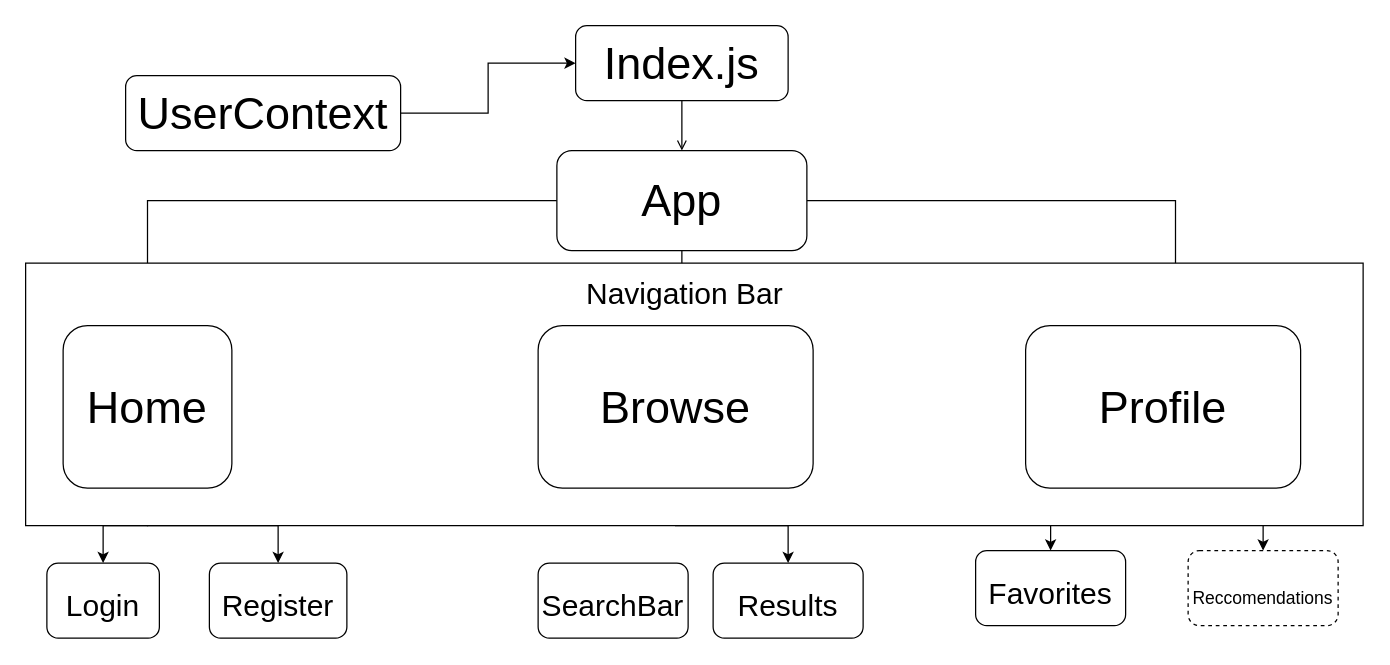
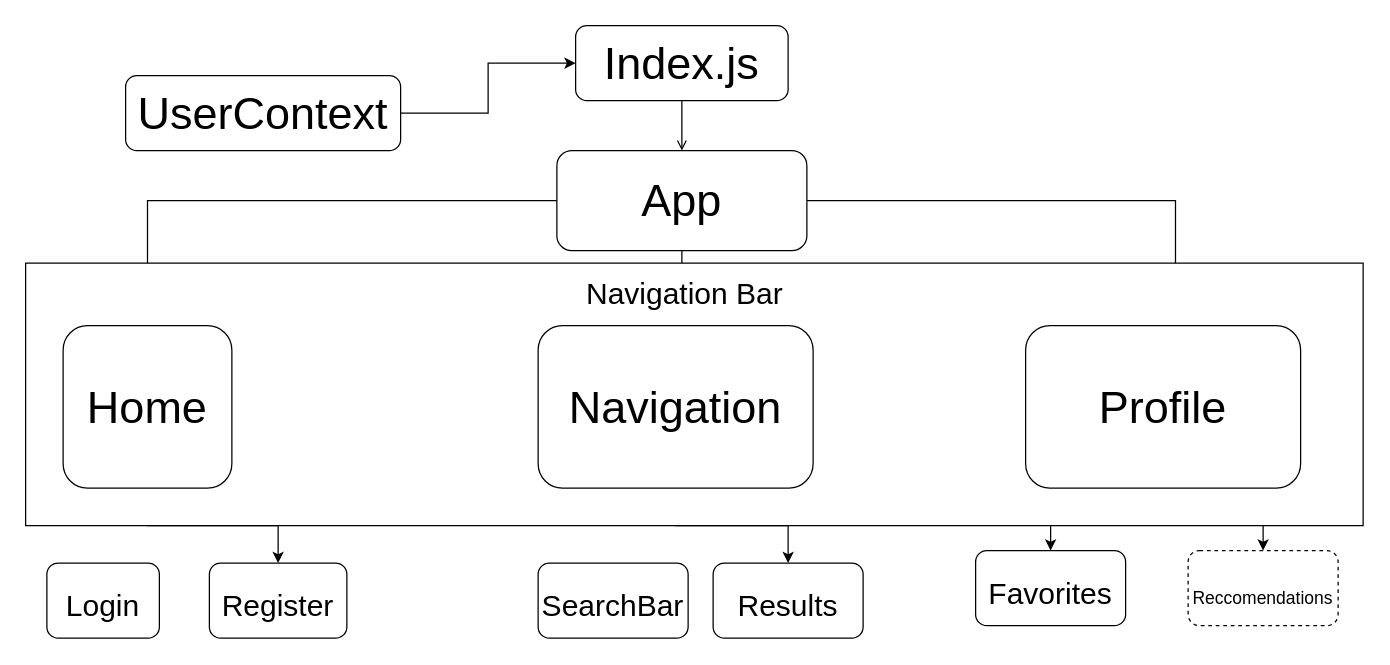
node "Browse": label "Browse" -> "Navigation"
edge "Home" -> "Login": removed
